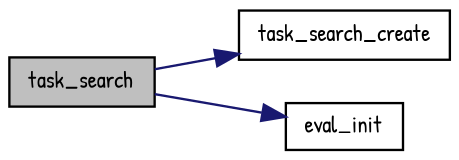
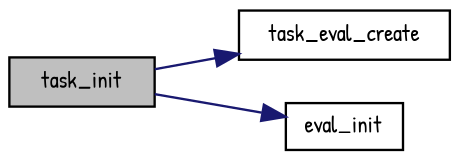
node "task_search_create": label "task_search_create" -> "task_eval_create"
node "task_search": label "task_search" -> "task_init"
